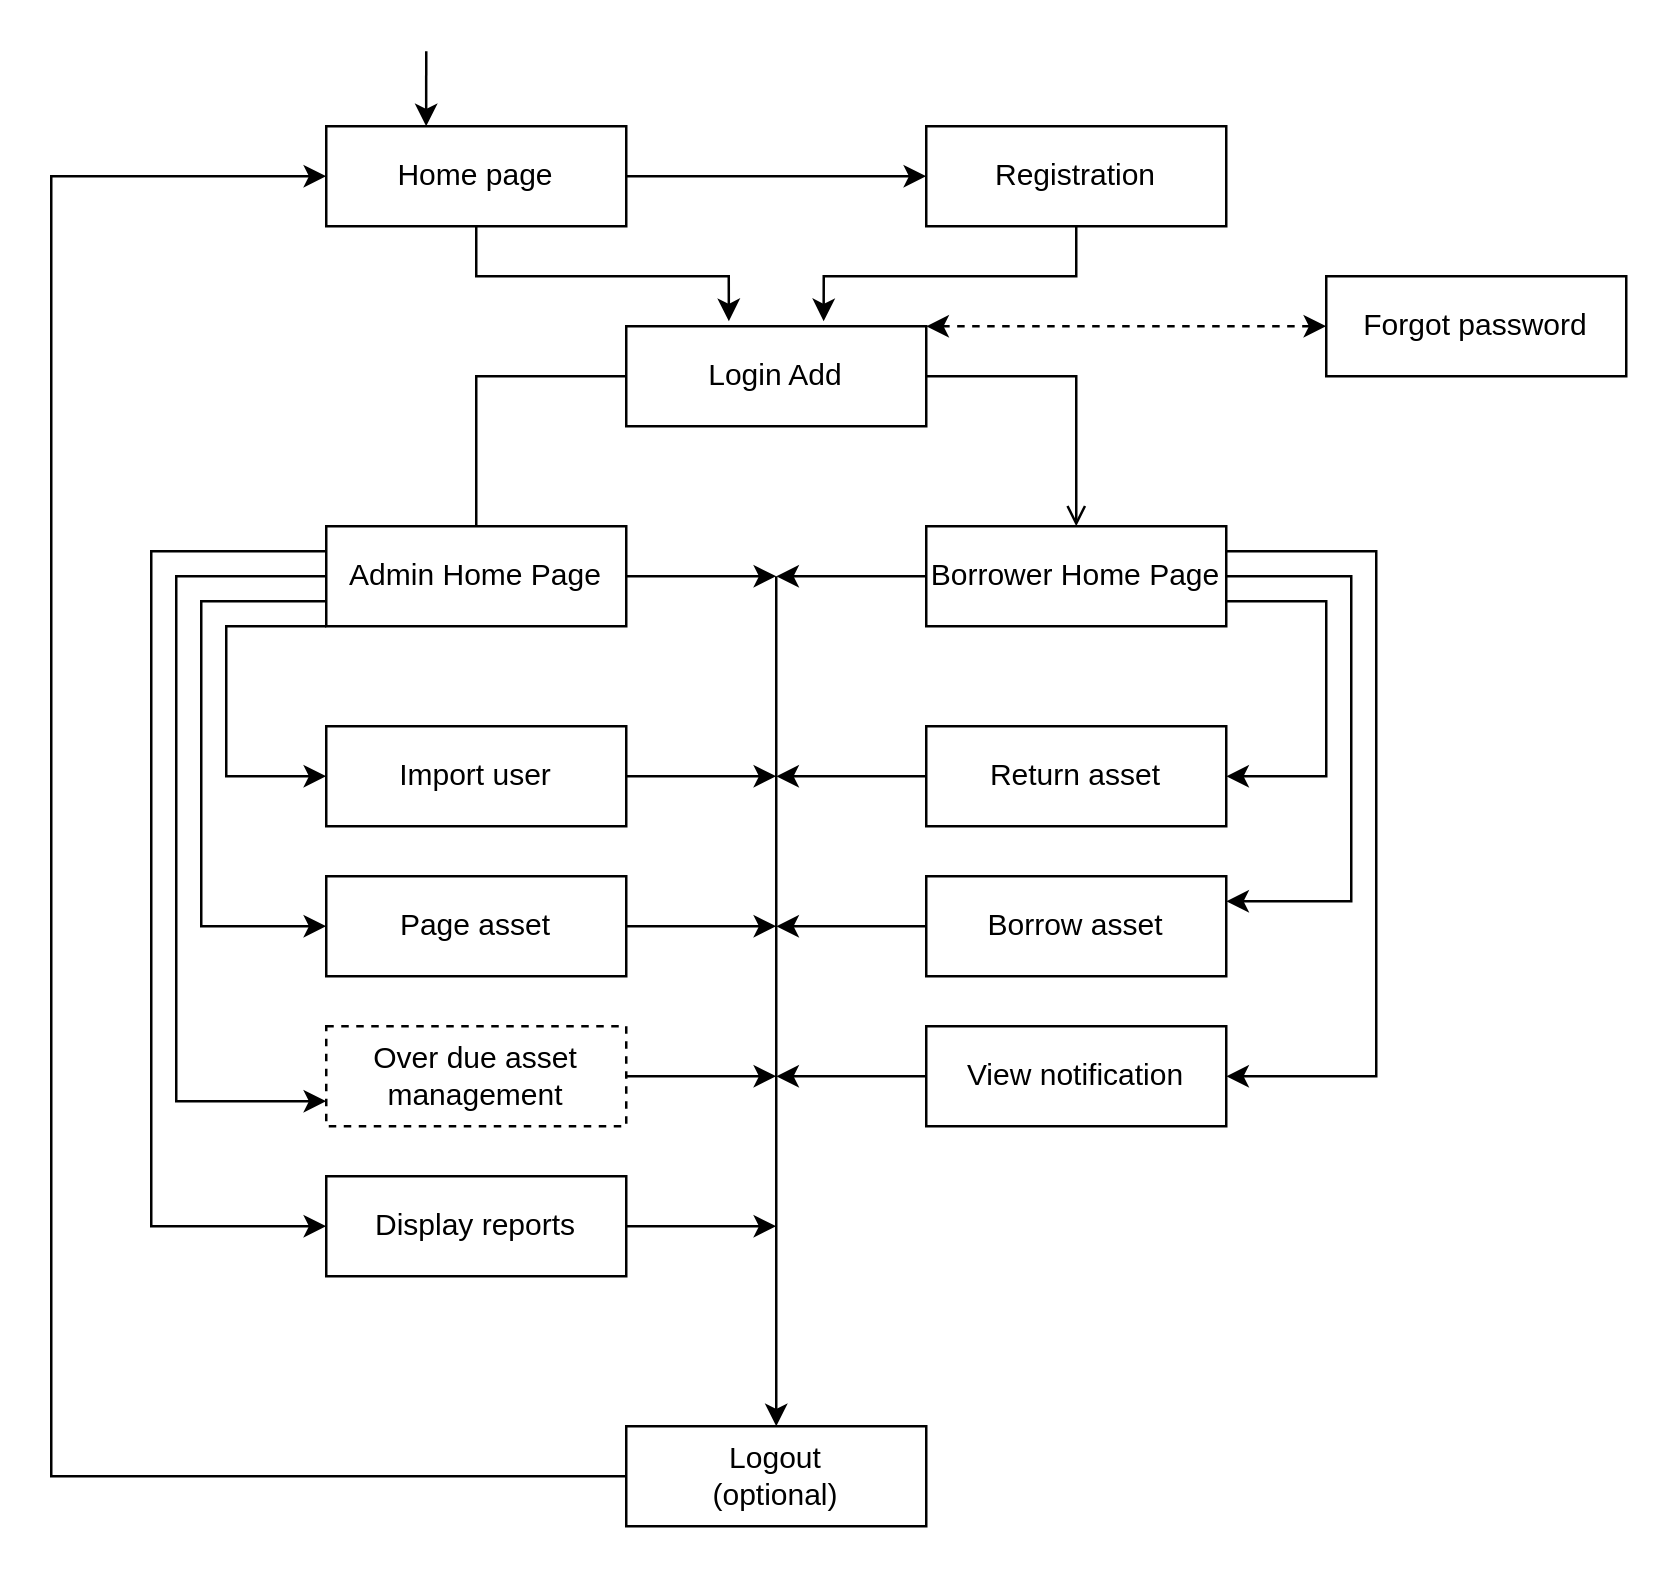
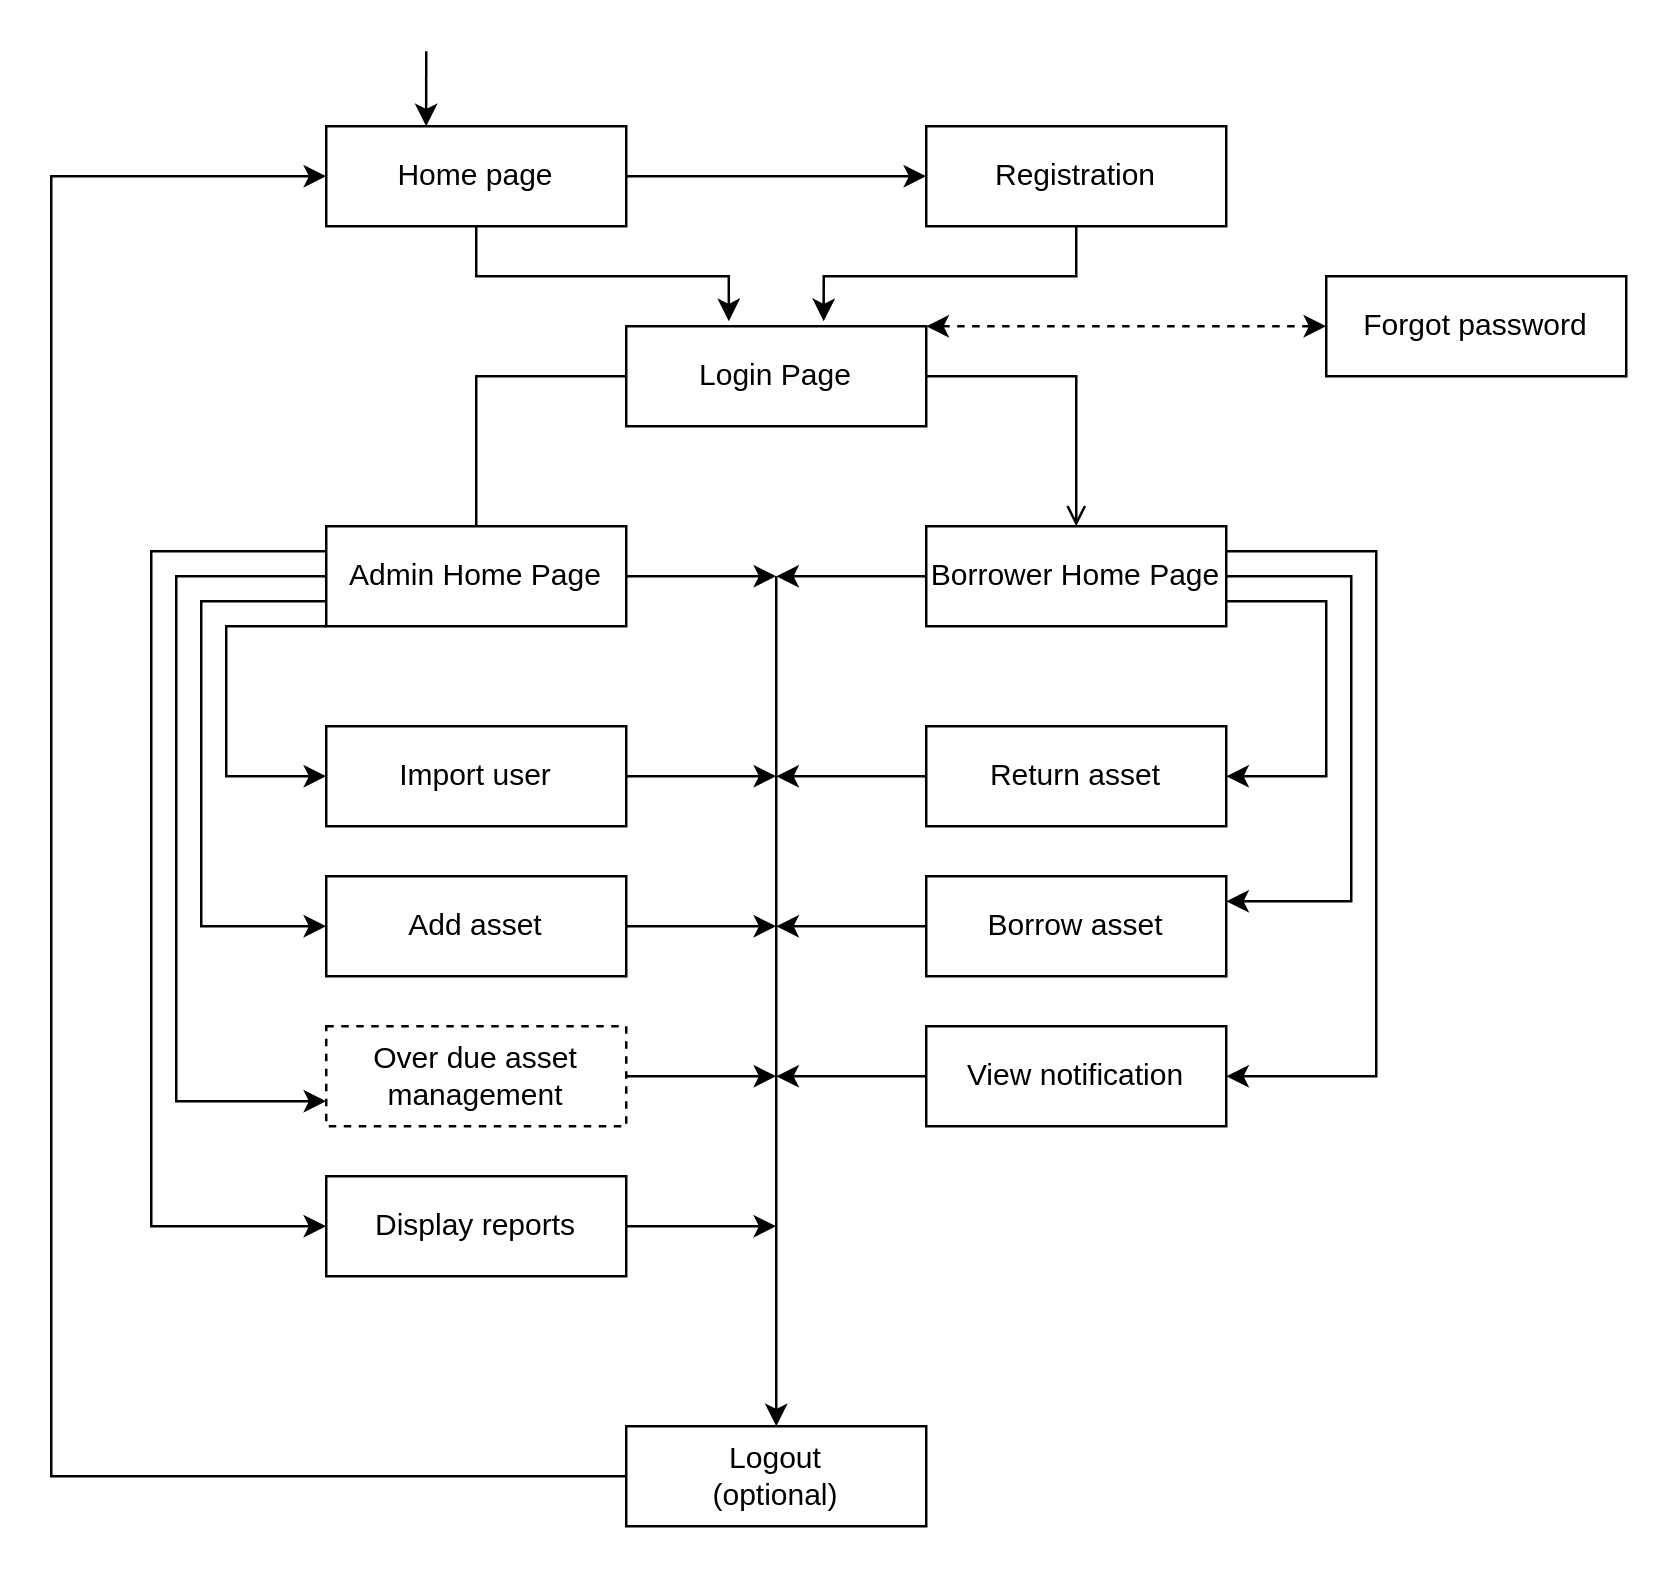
node "Login Add": label "Login Add" -> "Login Page"
node "Page asset": label "Page asset" -> "Add asset"
